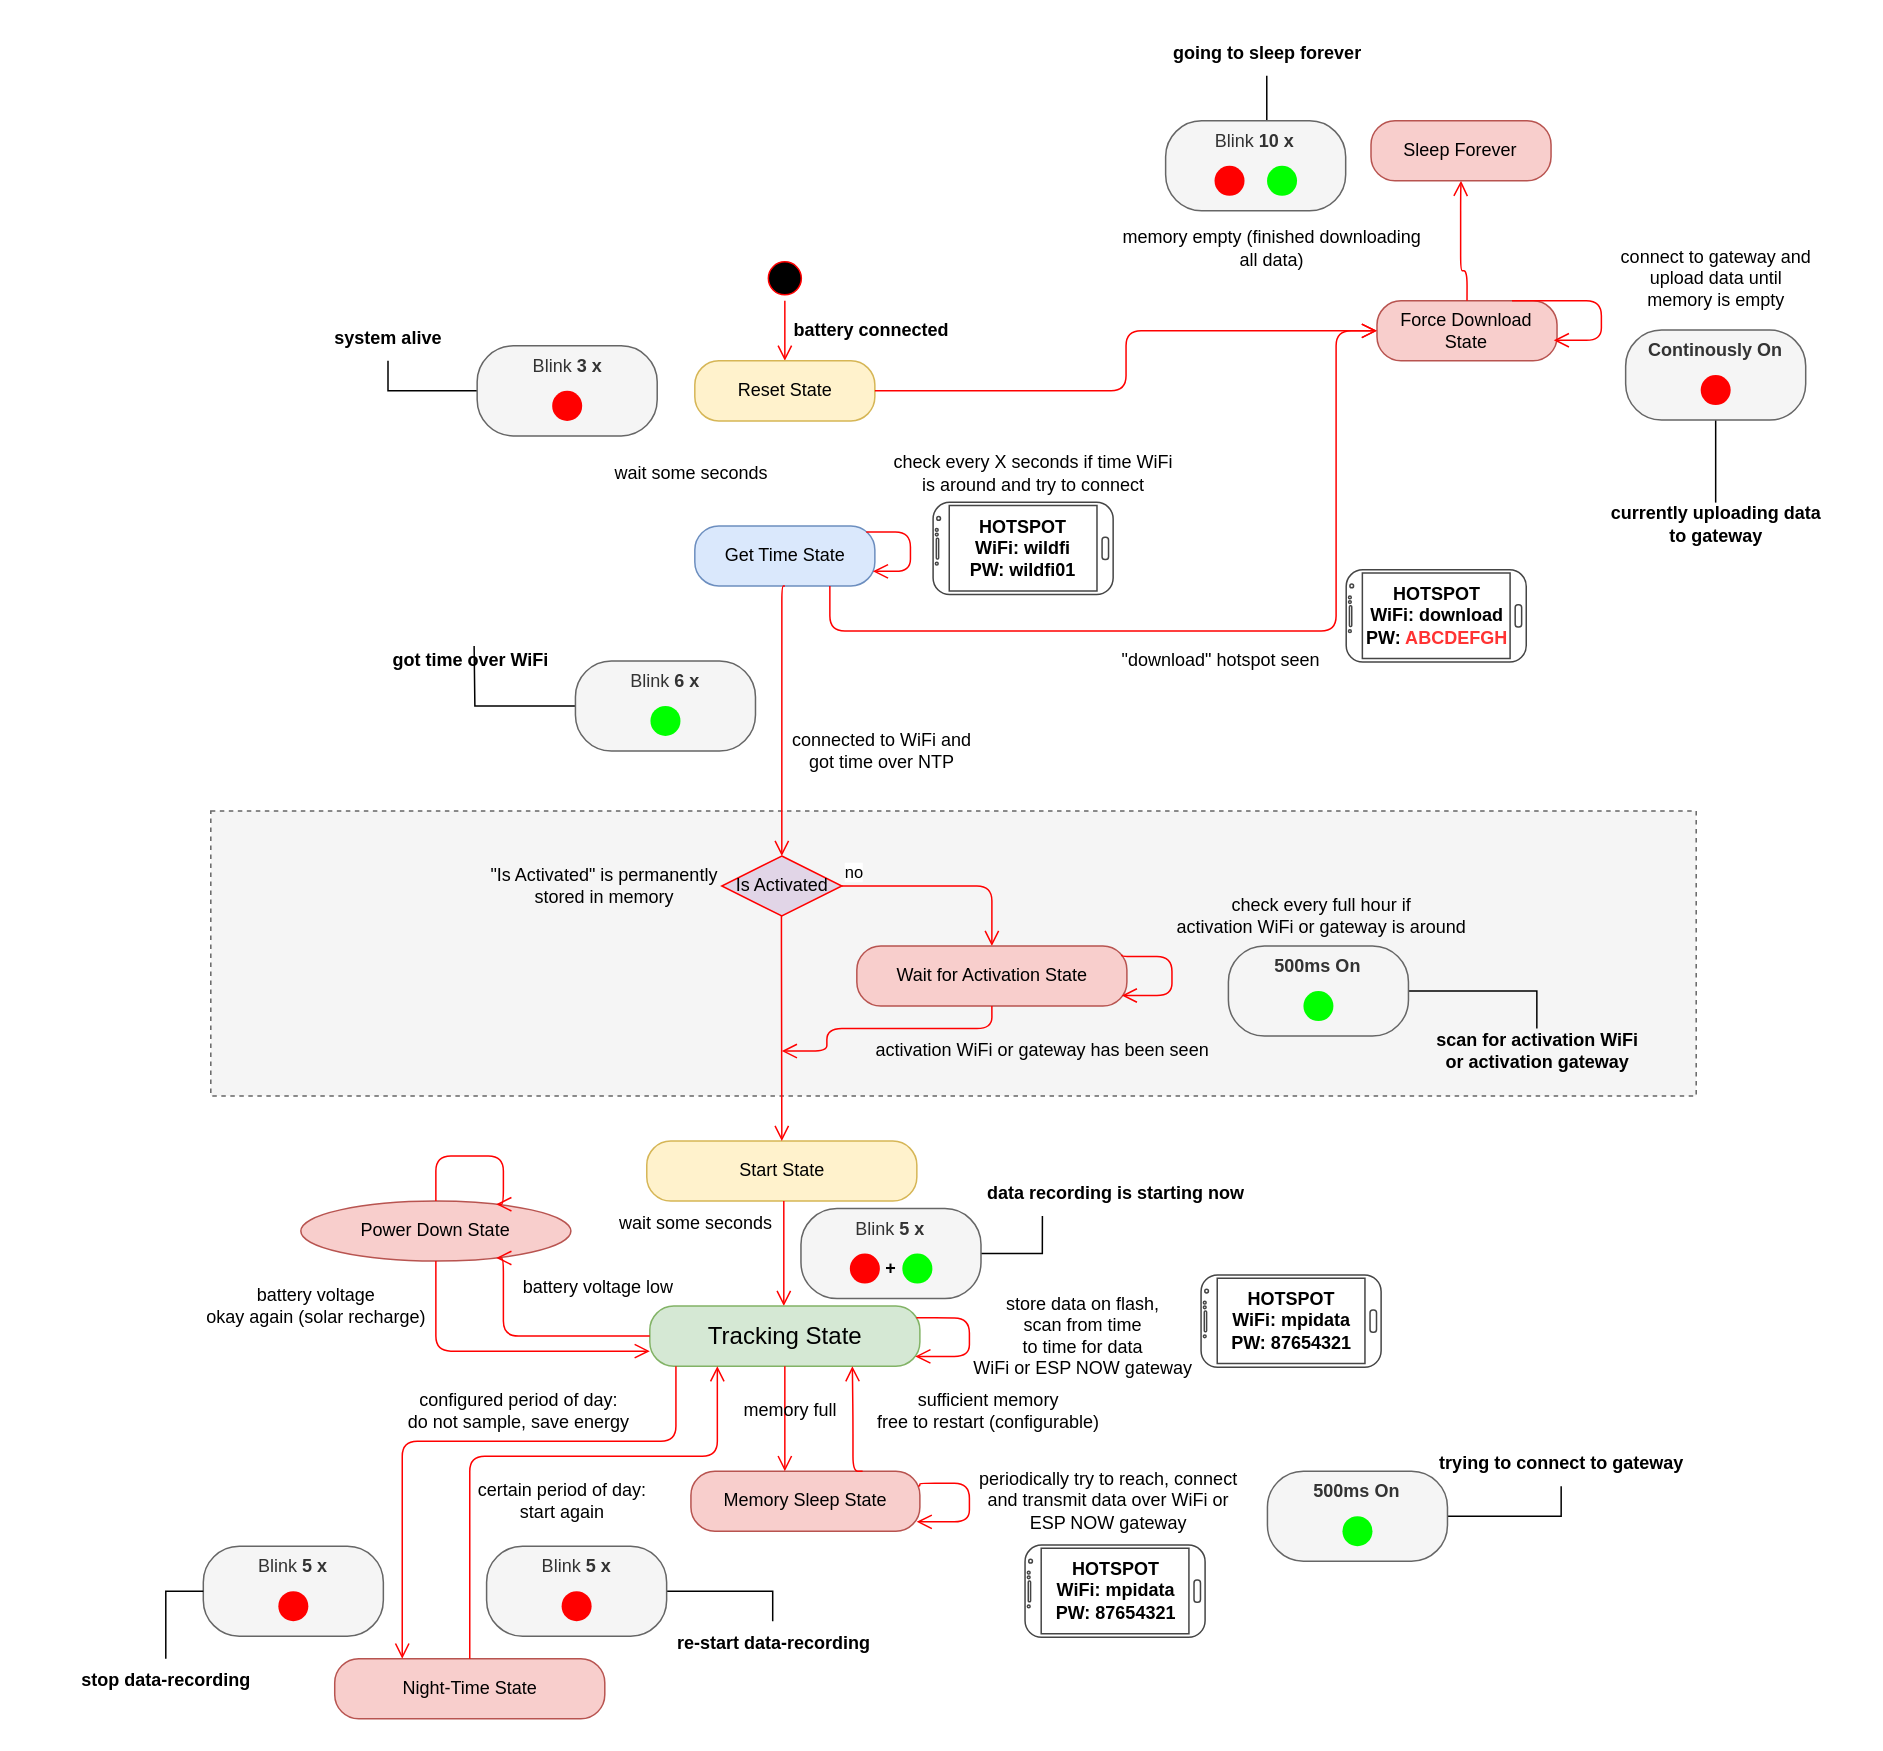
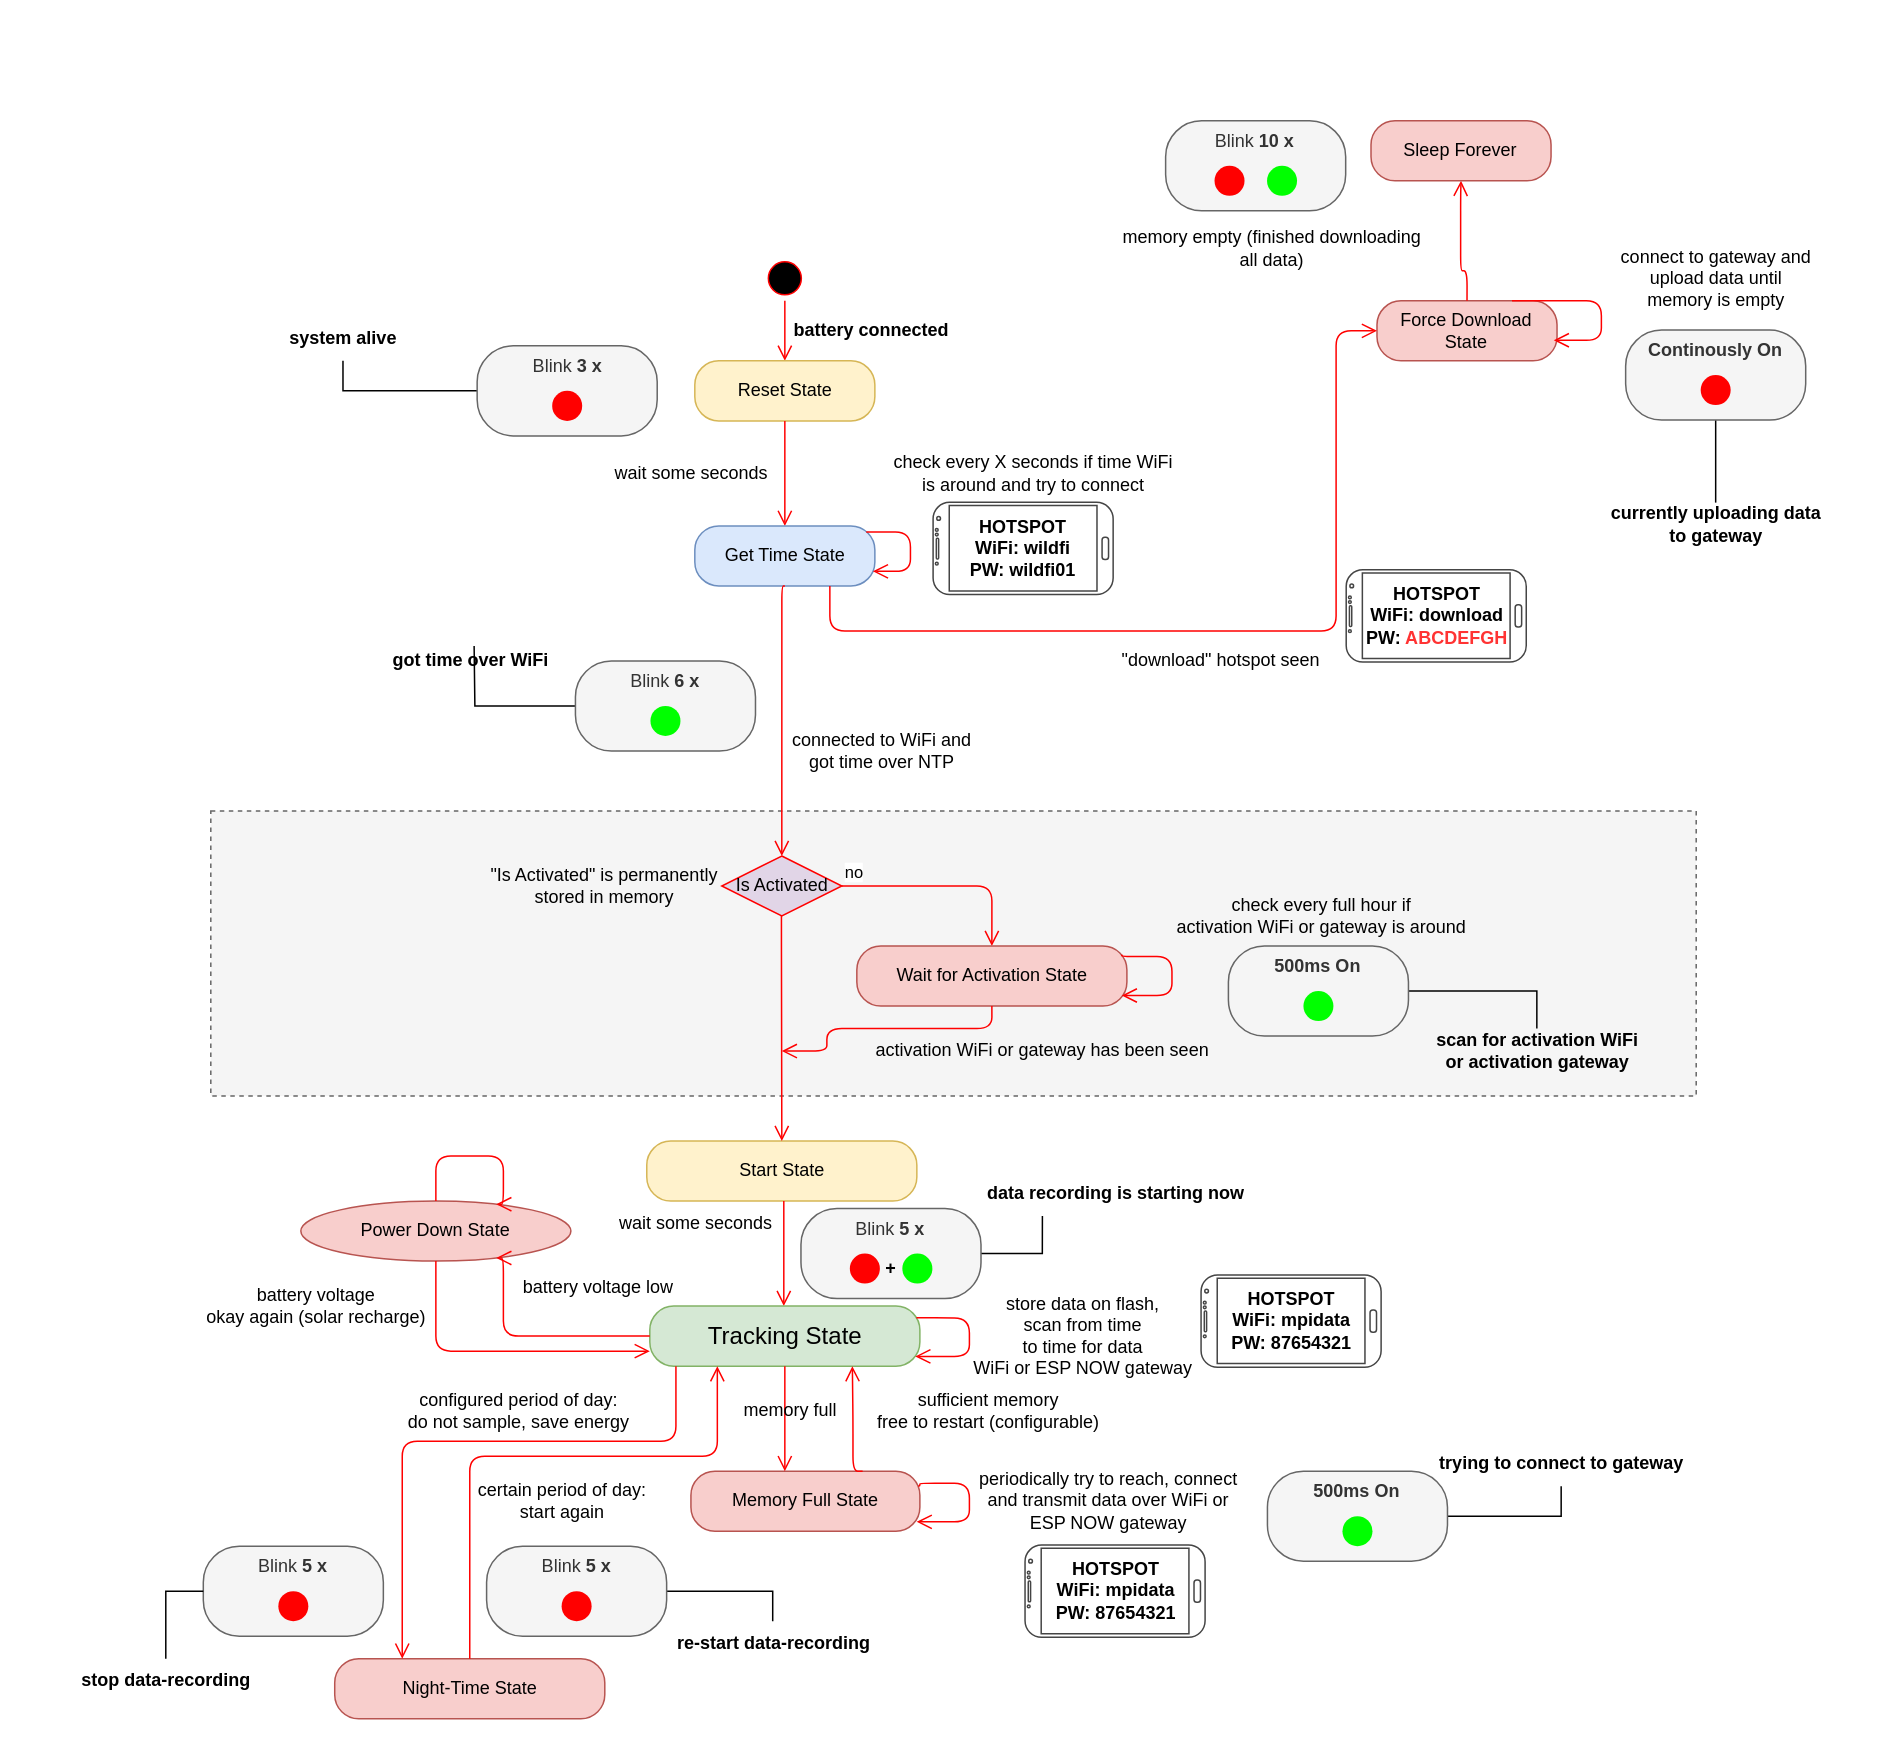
node "going to sleep forever": removed
edge "going to sleep forever" -- "Blink 10 x": removed
node "system alive": moved (388, 338) -> (343, 338)
edge "Reset State" -> "Force Download State": now "Reset State" -> "Get Time State"
node "Memory Sleep State": label "Memory Sleep State" -> "Memory Full State"
